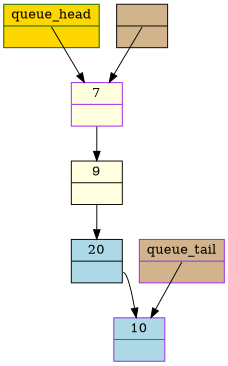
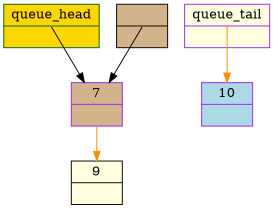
node "7": fillcolor lightyellow -> tan
edge "7" -> "9": color black -> darkorange
node "20": removed
node "queue_tail": fillcolor tan -> lightyellow
edge "queue_tail" -> "10": color black -> darkorange
